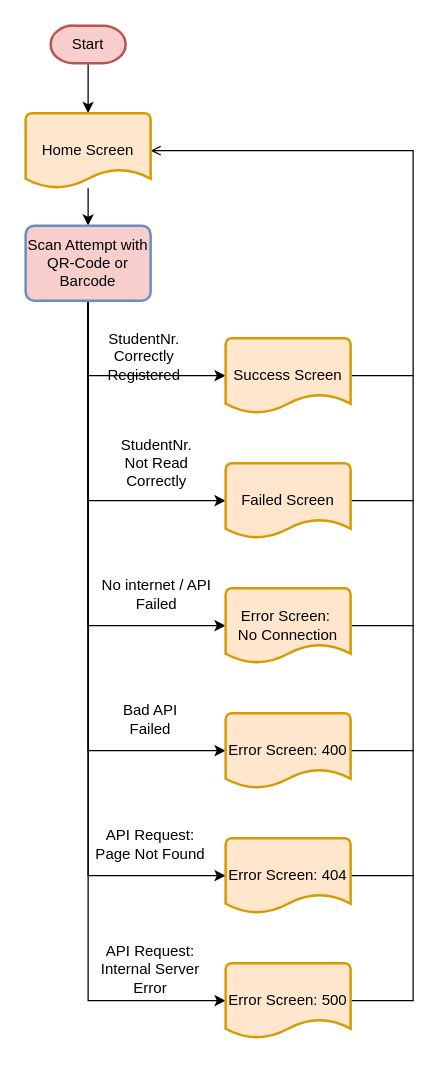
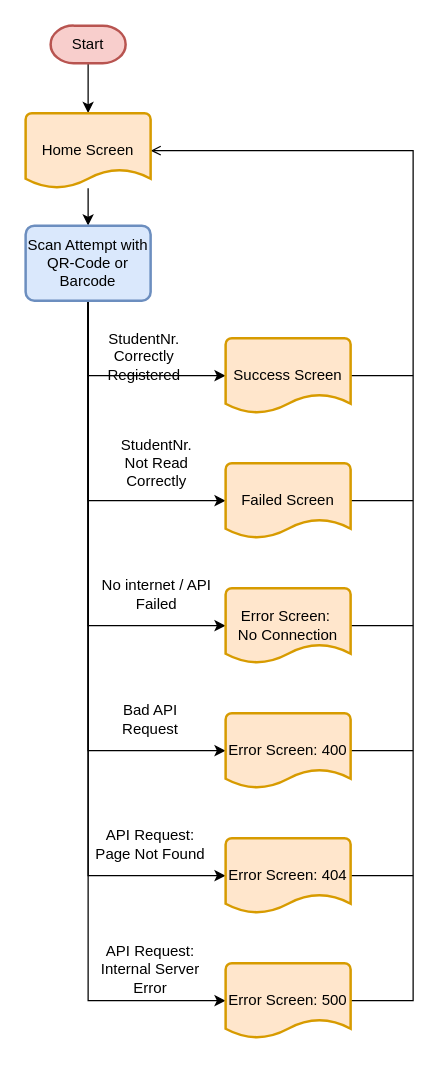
node "Scan Attempt with QR-Code or Barcode": fillcolor #f8cecc -> #dae8fc
node "Bad API Failed": label "Bad API Failed" -> "Bad API Request"
